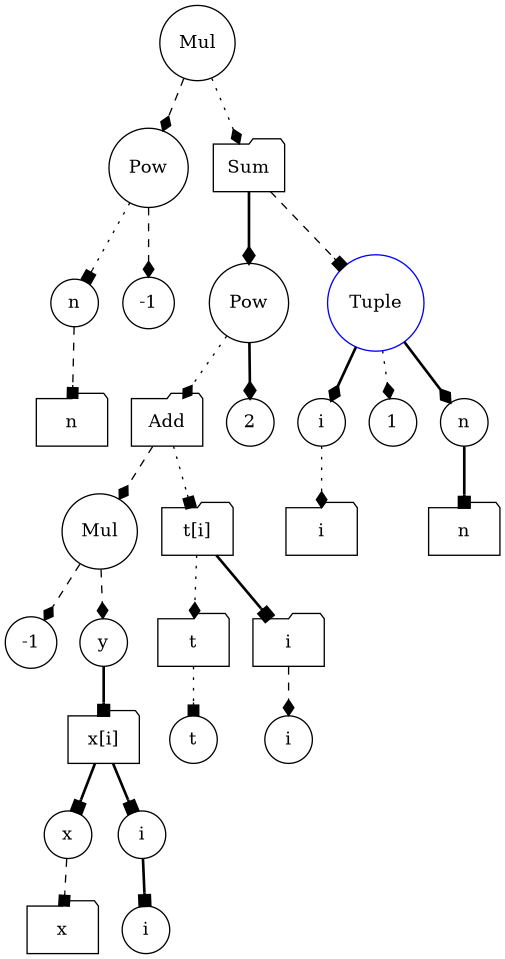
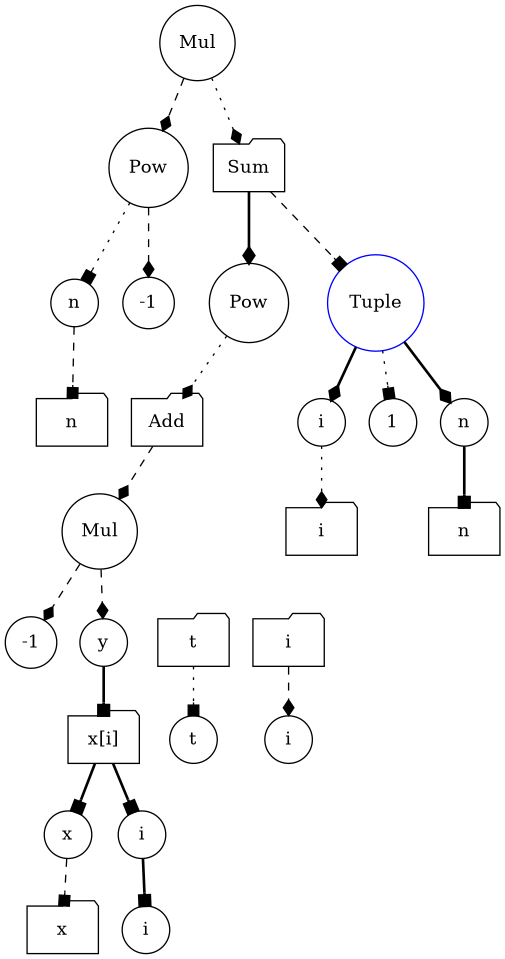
edge "Tuple" -> "1": arrowhead diamond -> box
node "2": removed
node "t[i]": removed
